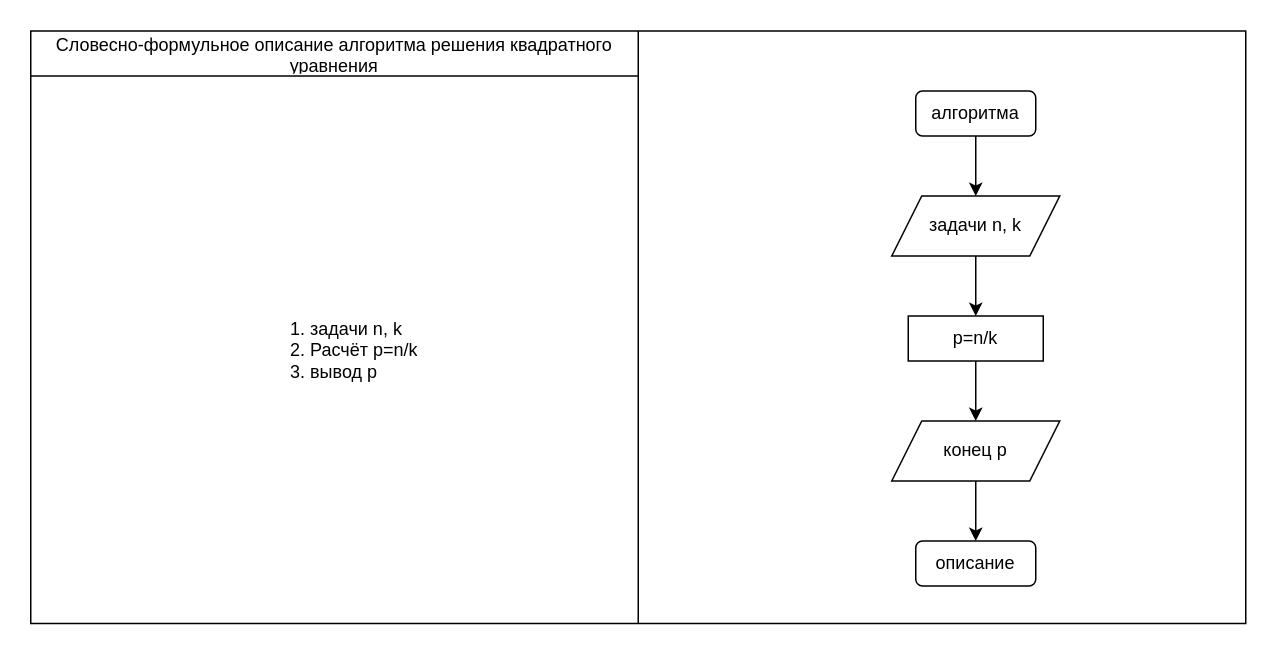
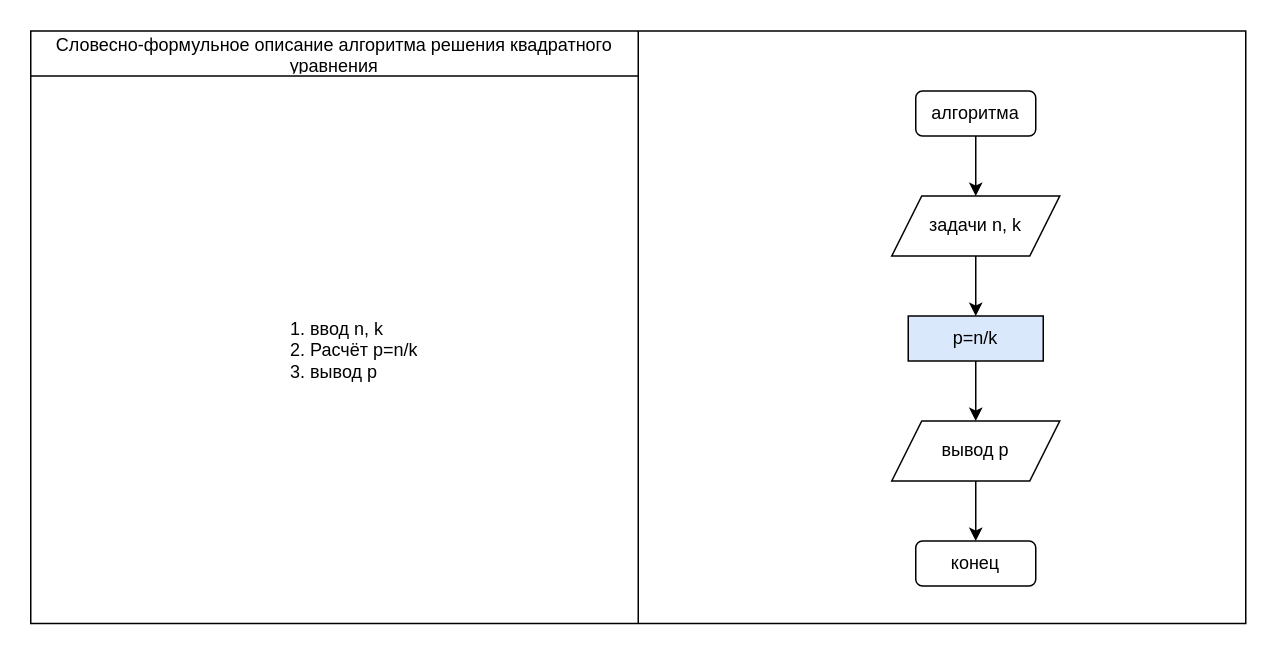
node "p=n/k": fillcolor #ffffff -> #dae8fc
node "задачи n, k Расчёт p=n/k вывод p": label "задачи n, k Расчёт p=n/k вывод p" -> "ввод n, k Расчёт p=n/k вывод p"
node "конец p": label "конец p" -> "вывод p"
node "описание": label "описание" -> "конец"
